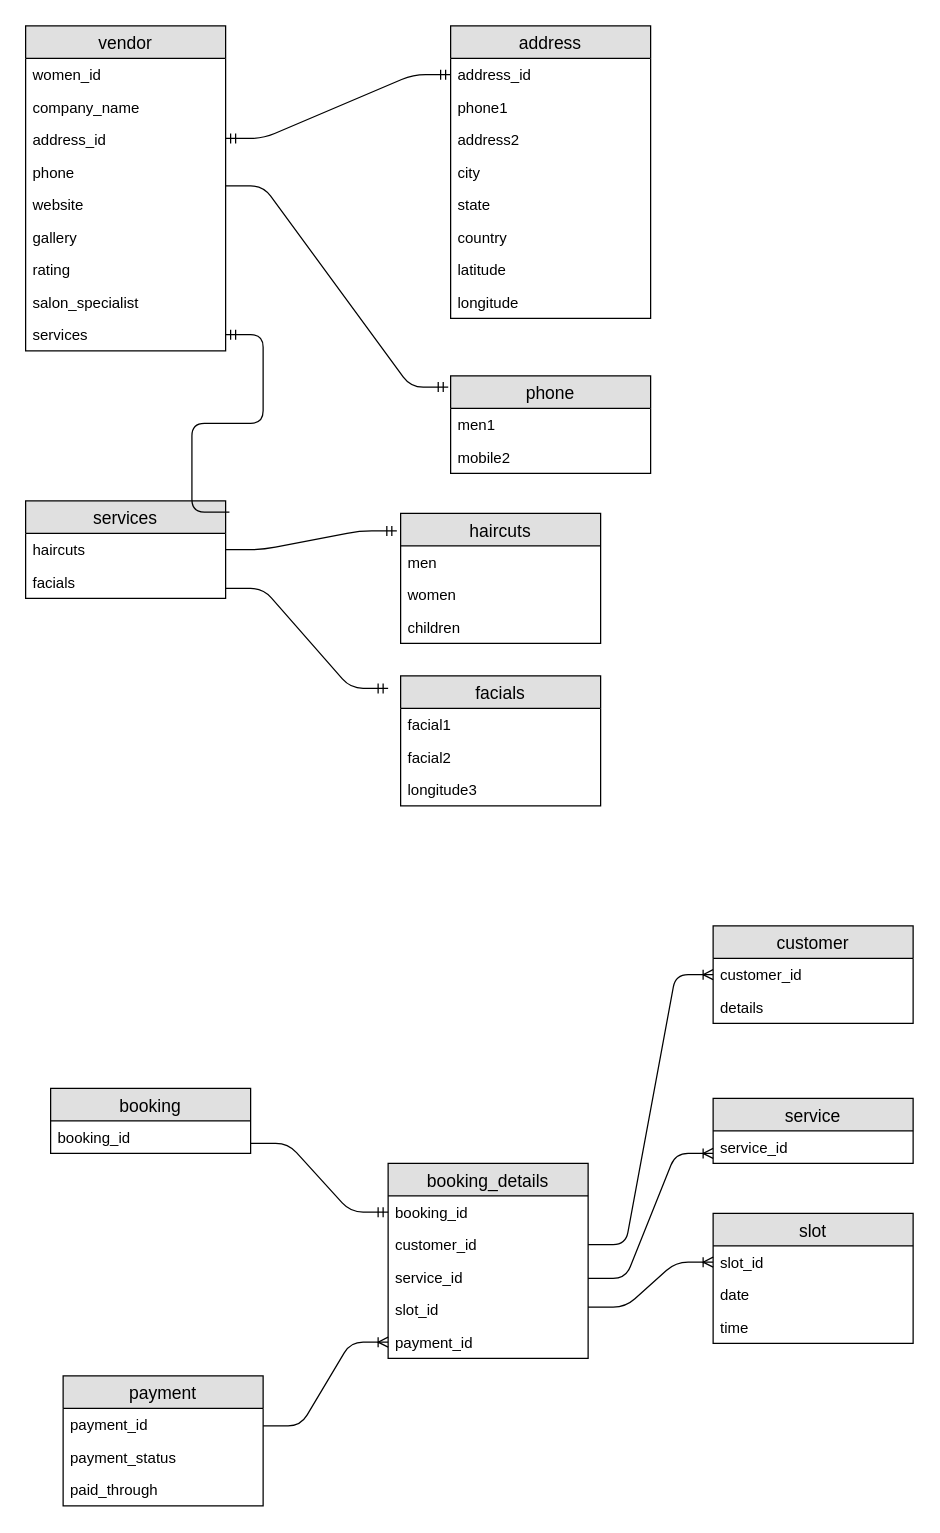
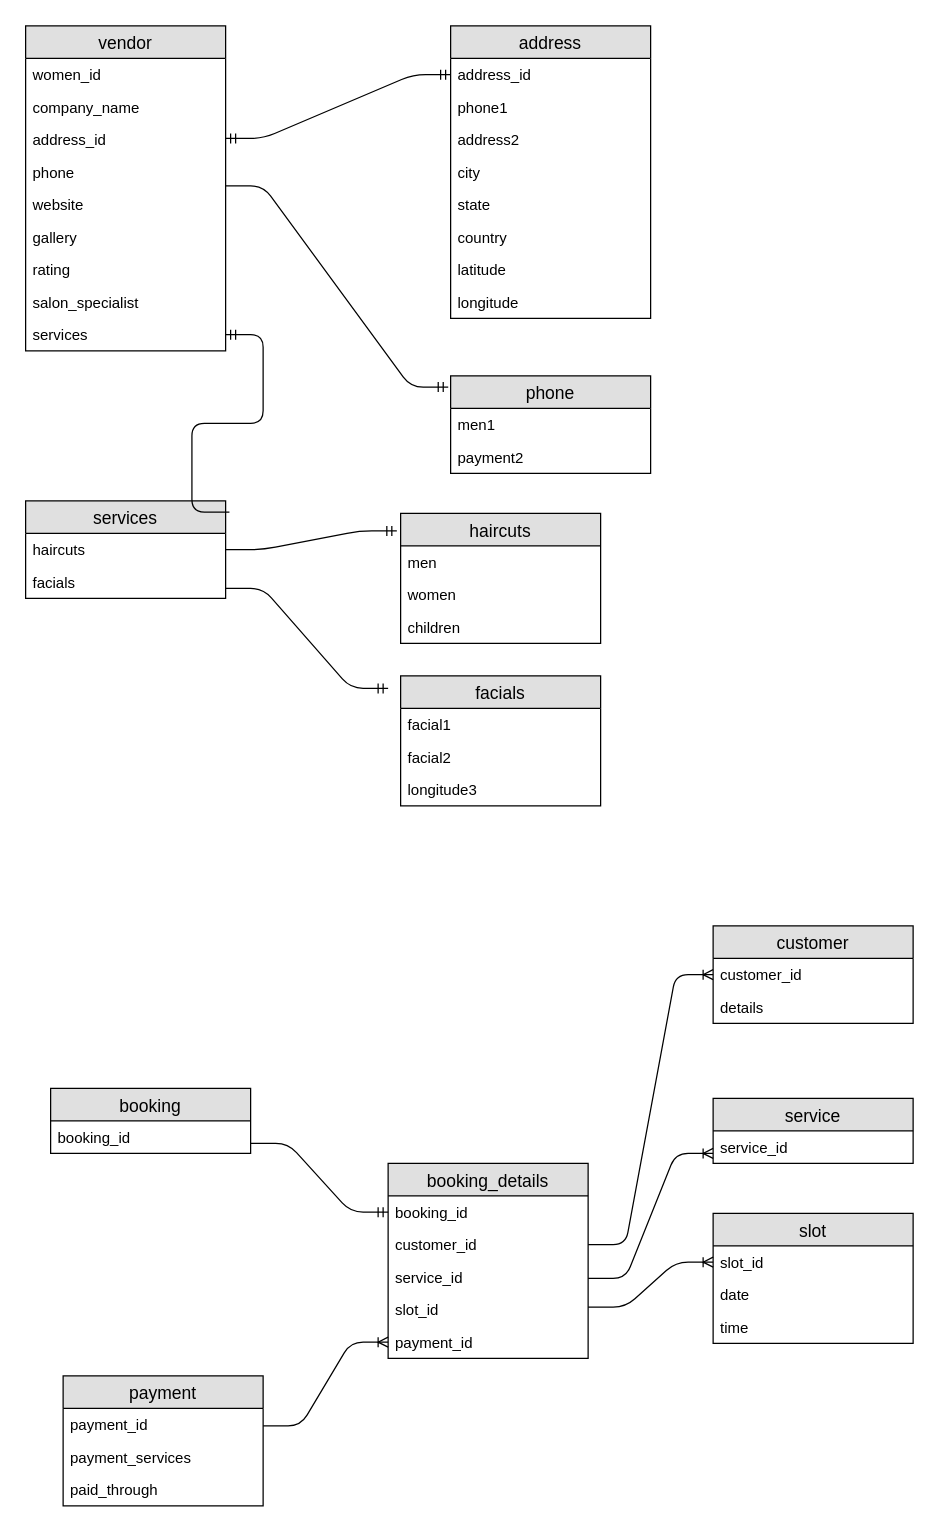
node "mobile2": label "mobile2" -> "payment2"
node "payment_status": label "payment_status" -> "payment_services"
